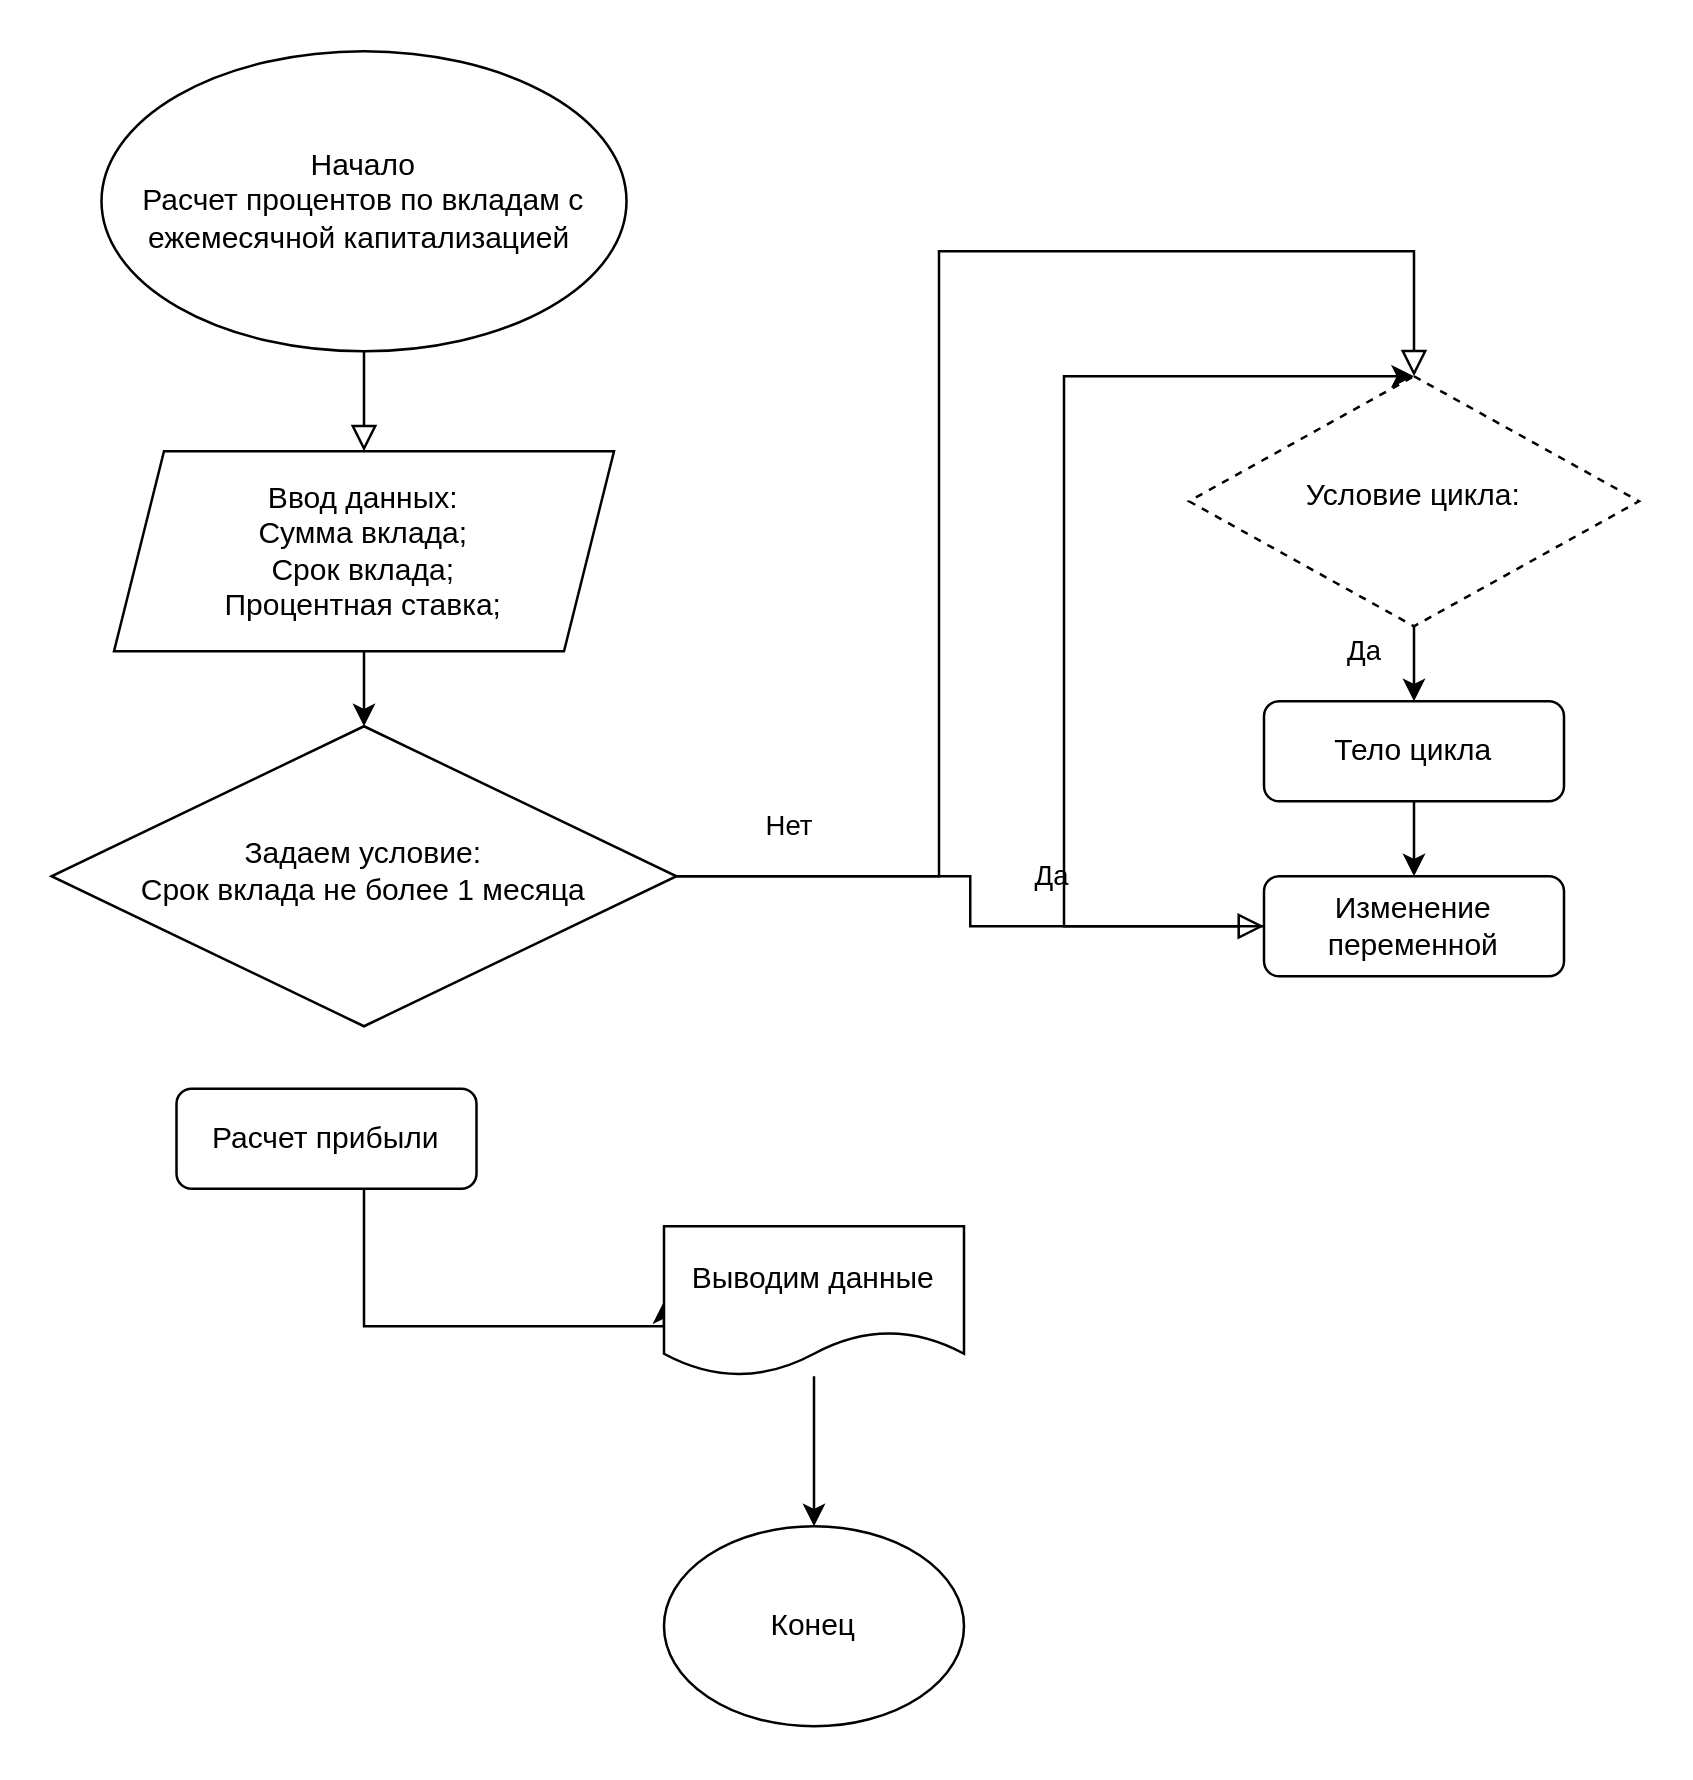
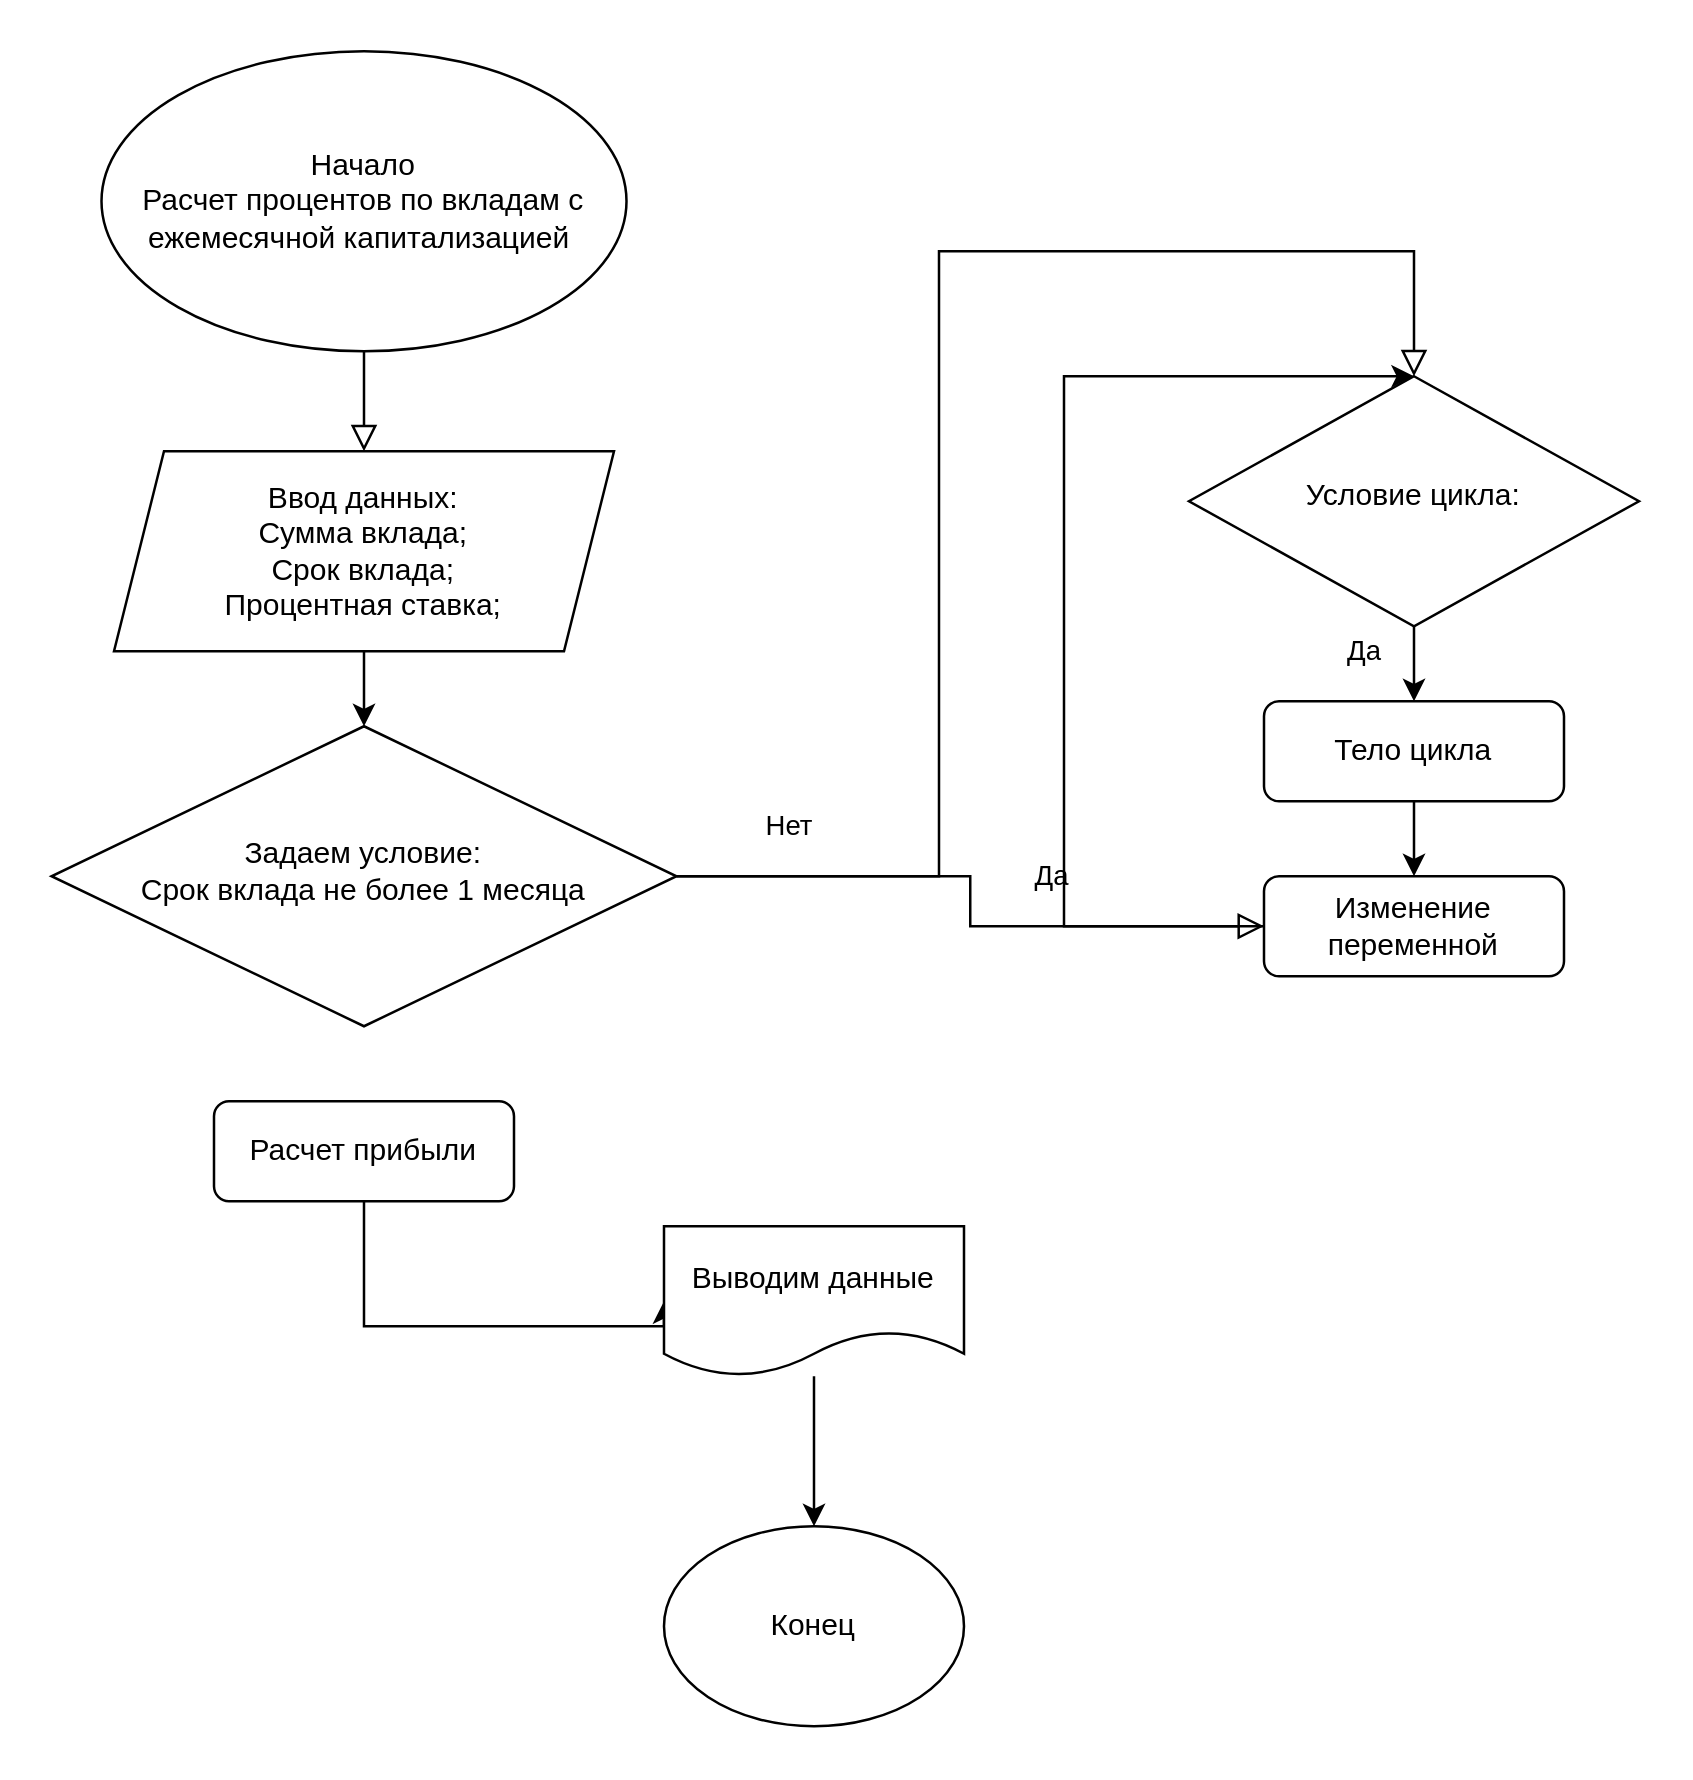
node "Условие цикла:": style dashed -> solid
node "Расчет прибыли": moved (326, 1139) -> (364, 1151)
